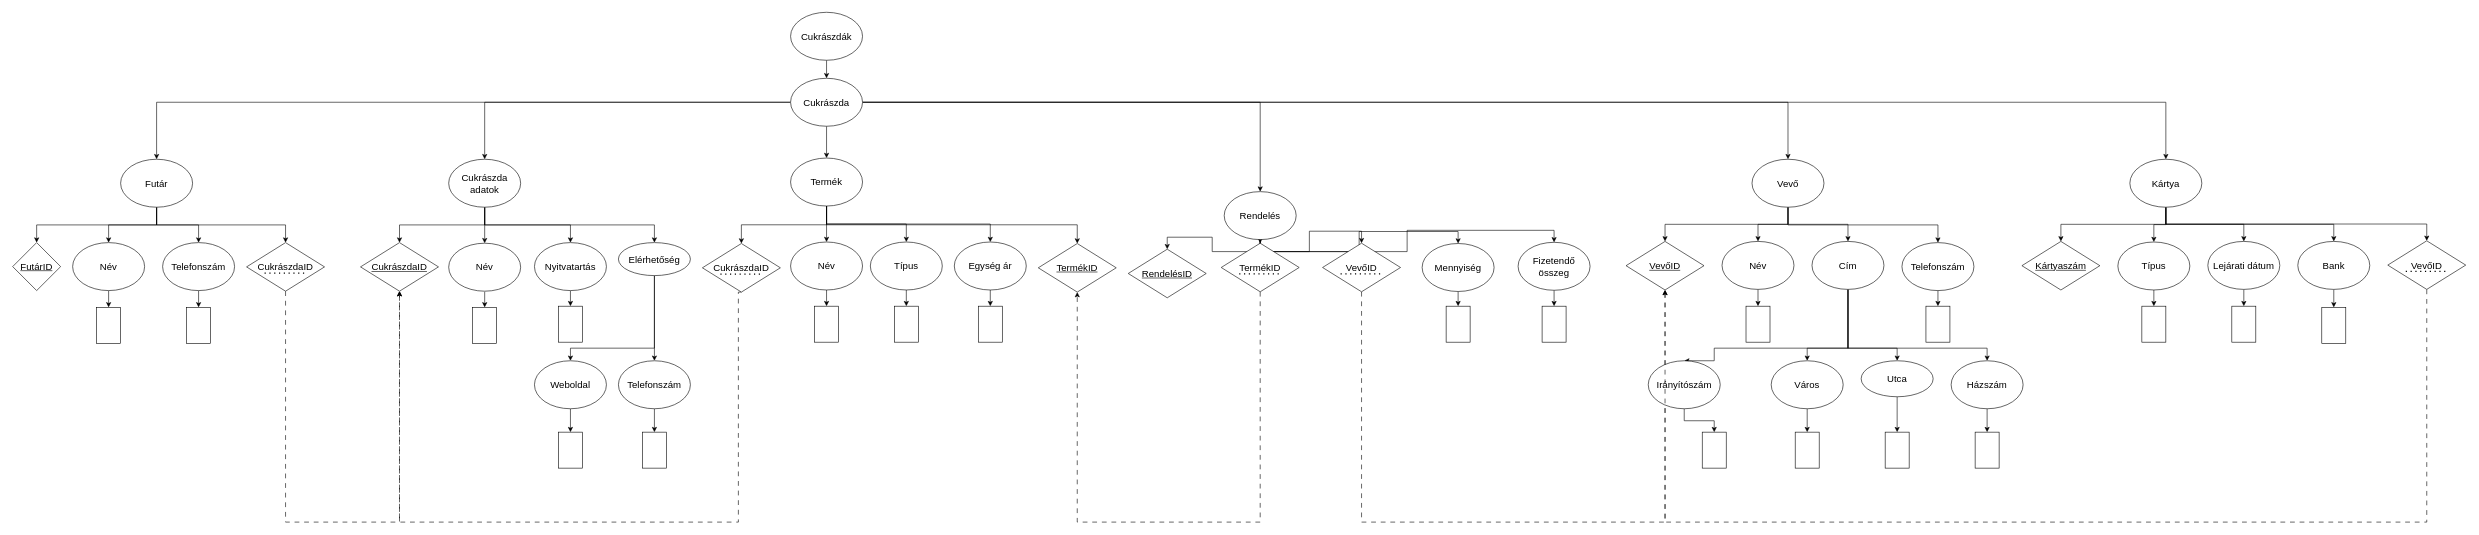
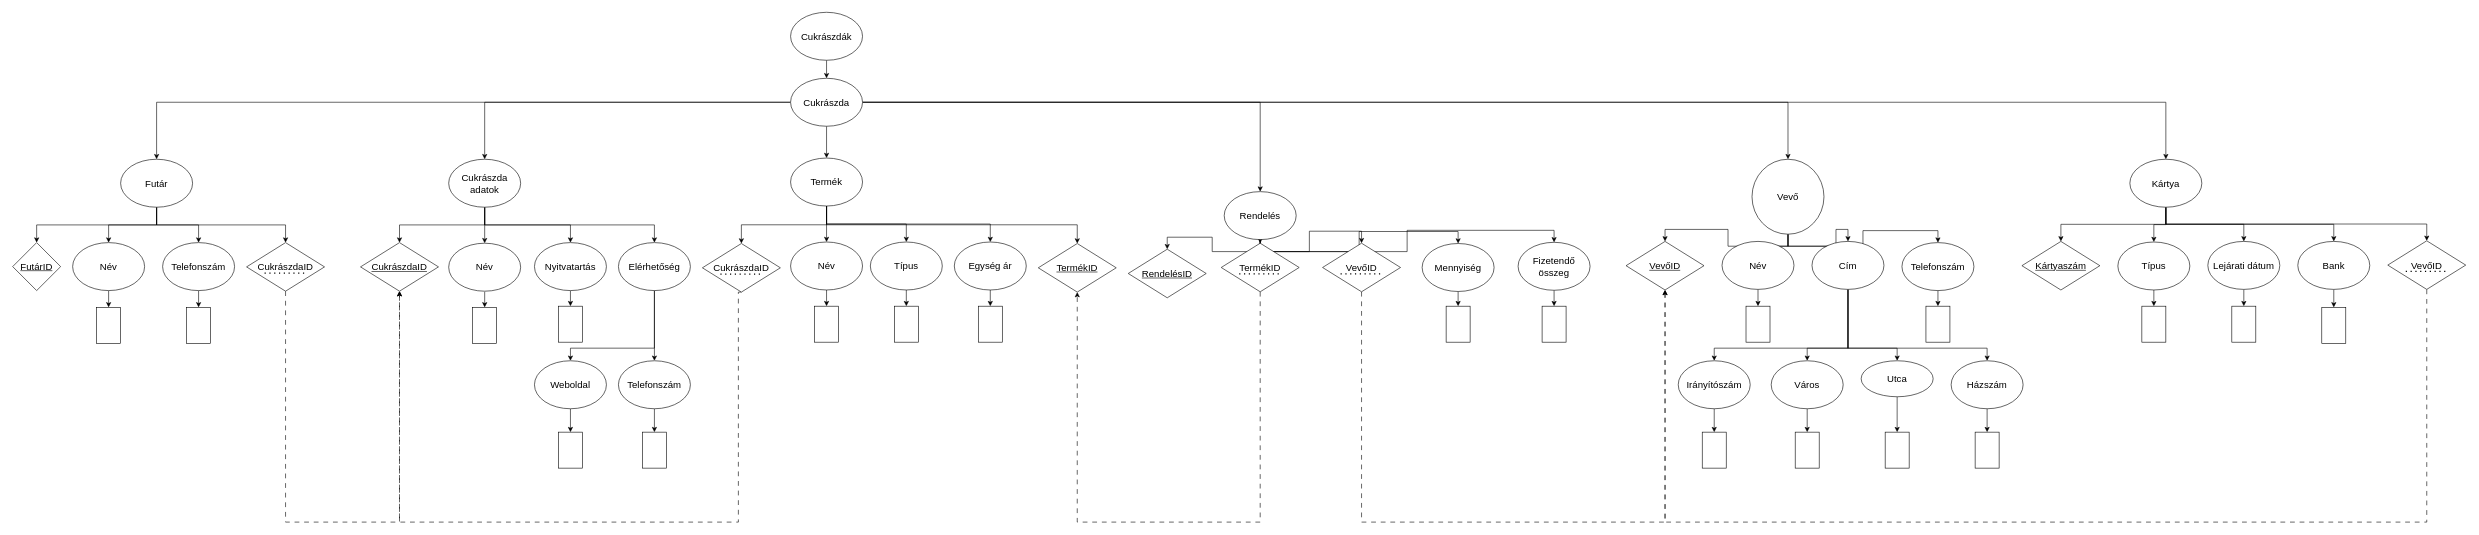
node "Vevő": size 72x48 -> 72x75
node "Elérhetőség": size 72x33 -> 72x48
node "Irányítószám": moved (1685, 385) -> (1715, 385)
